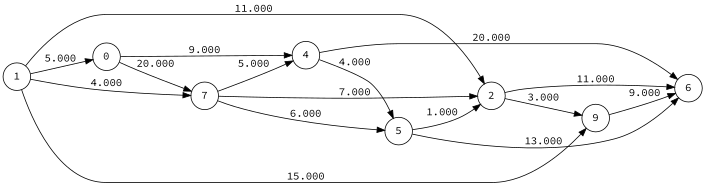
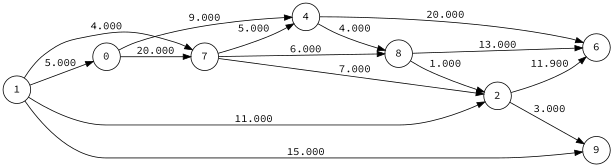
edge "2" -> "6": label "11.000" -> "11.900"
edge "9" -> "6": removed, label "9.000"
node "5": label "5" -> "8"
